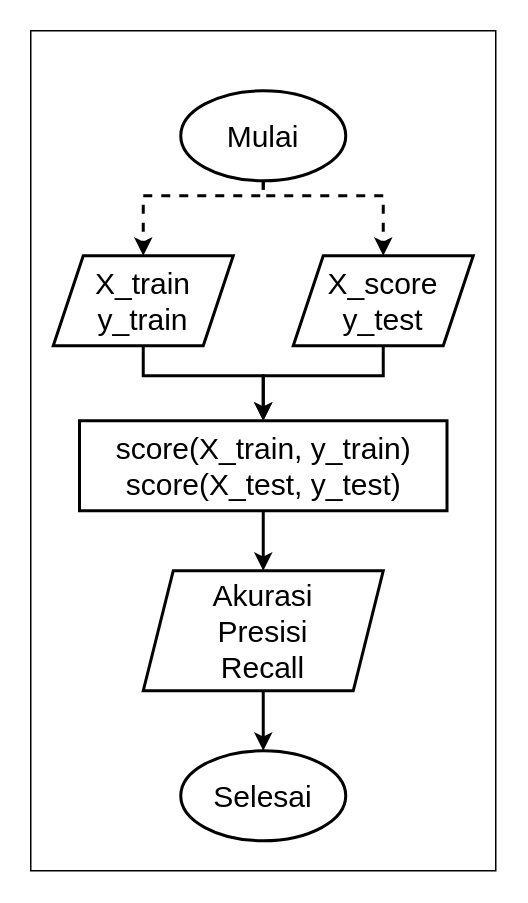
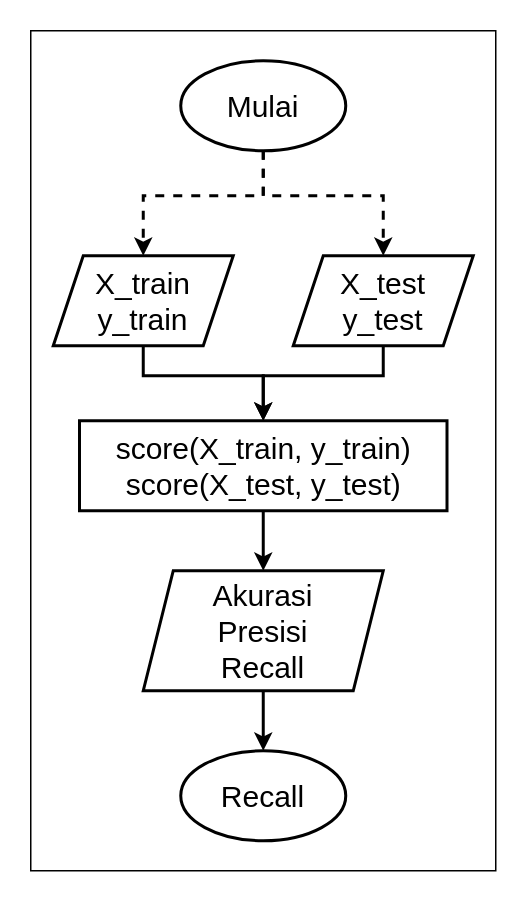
node "Mulai": moved (263, 136) -> (263, 106)
node "X_score y_test": label "X_score y_test" -> "X_test y_test"
node "Selesai": label "Selesai" -> "Recall"
